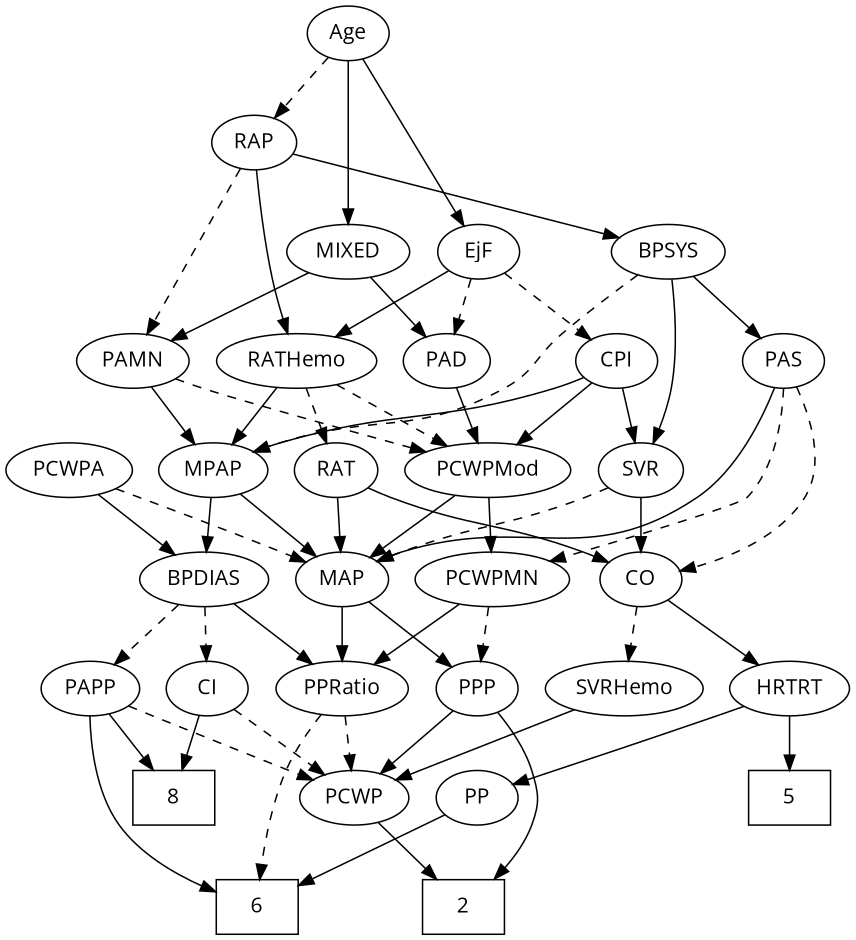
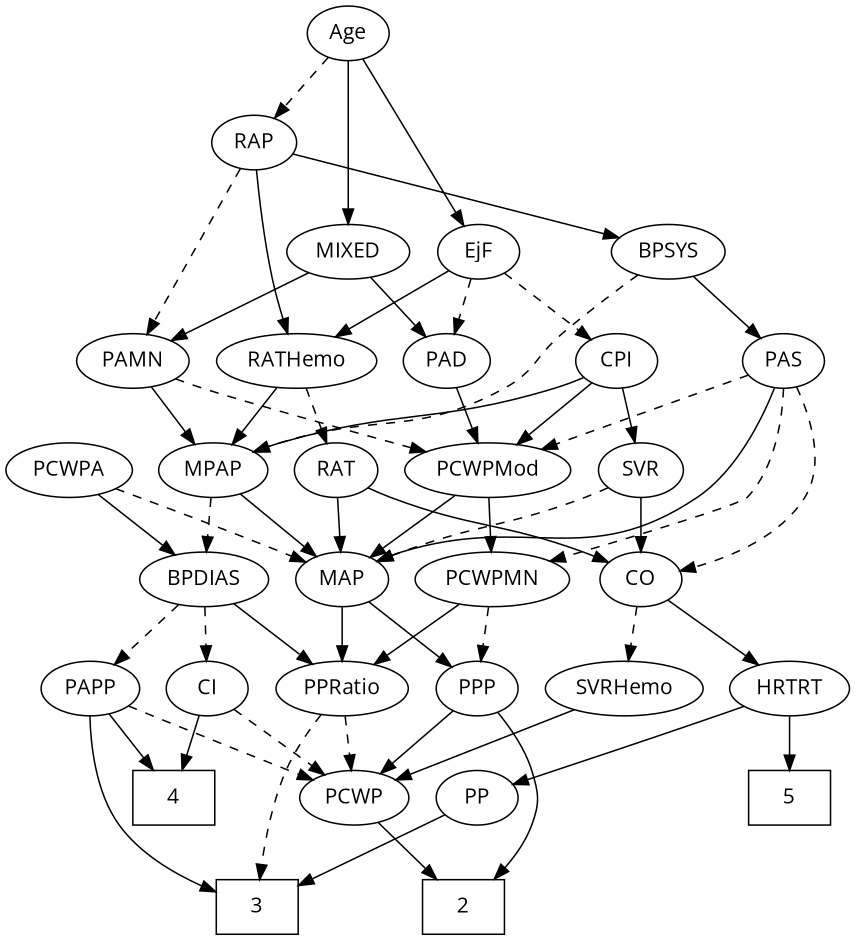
edge "BPSYS" -> "SVR": removed
edge "RATHemo" -> "PCWPMod": now "PAS" -> "PCWPMod"
edge "MPAP" -> "BPDIAS": style solid -> dashed
node "8": label "8" -> "4"
node "6": label "6" -> "3"
